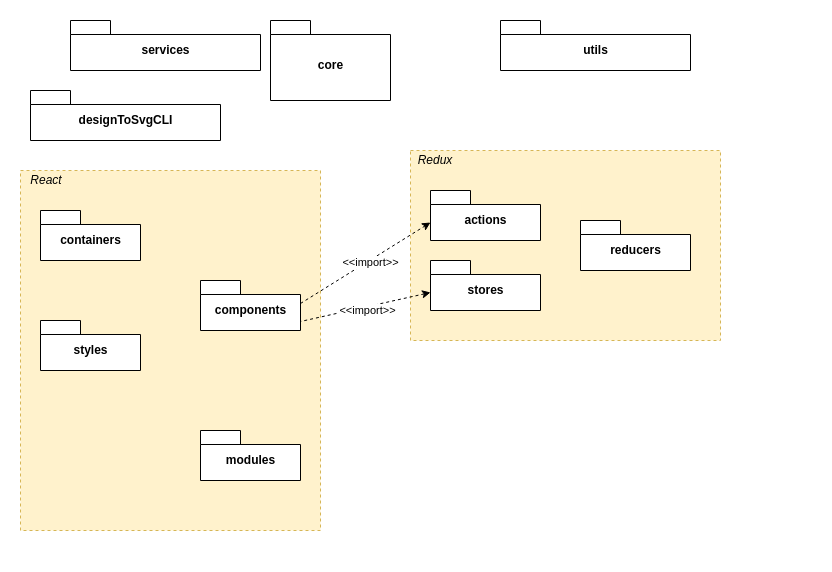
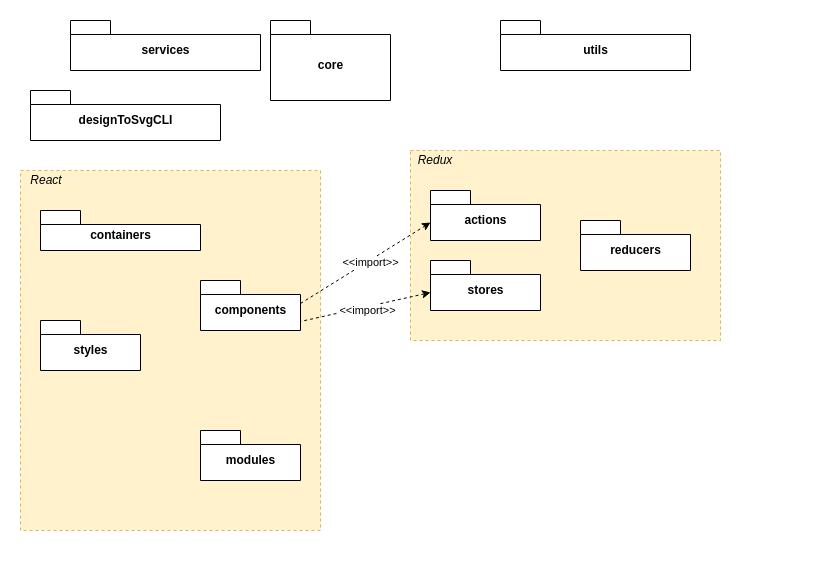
node "containers": size 100x50 -> 160x40
